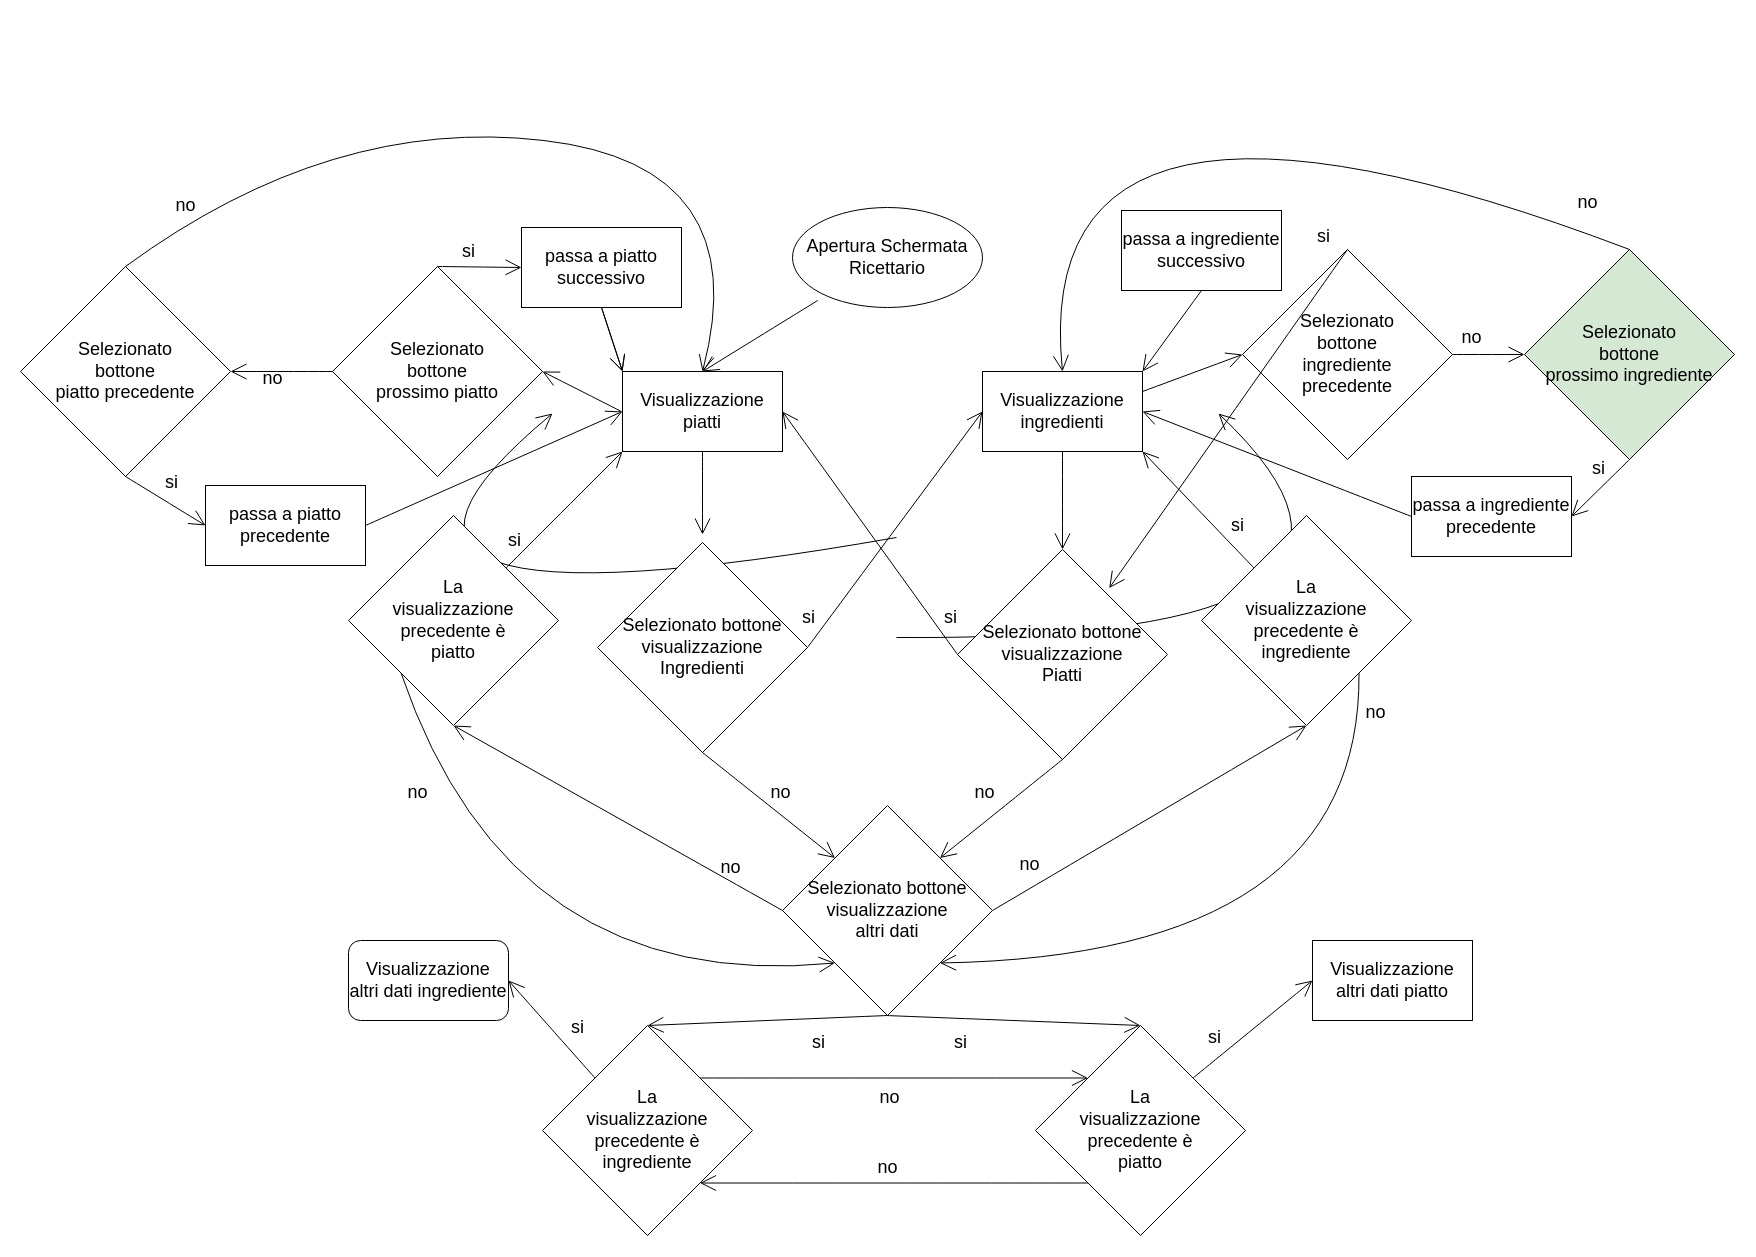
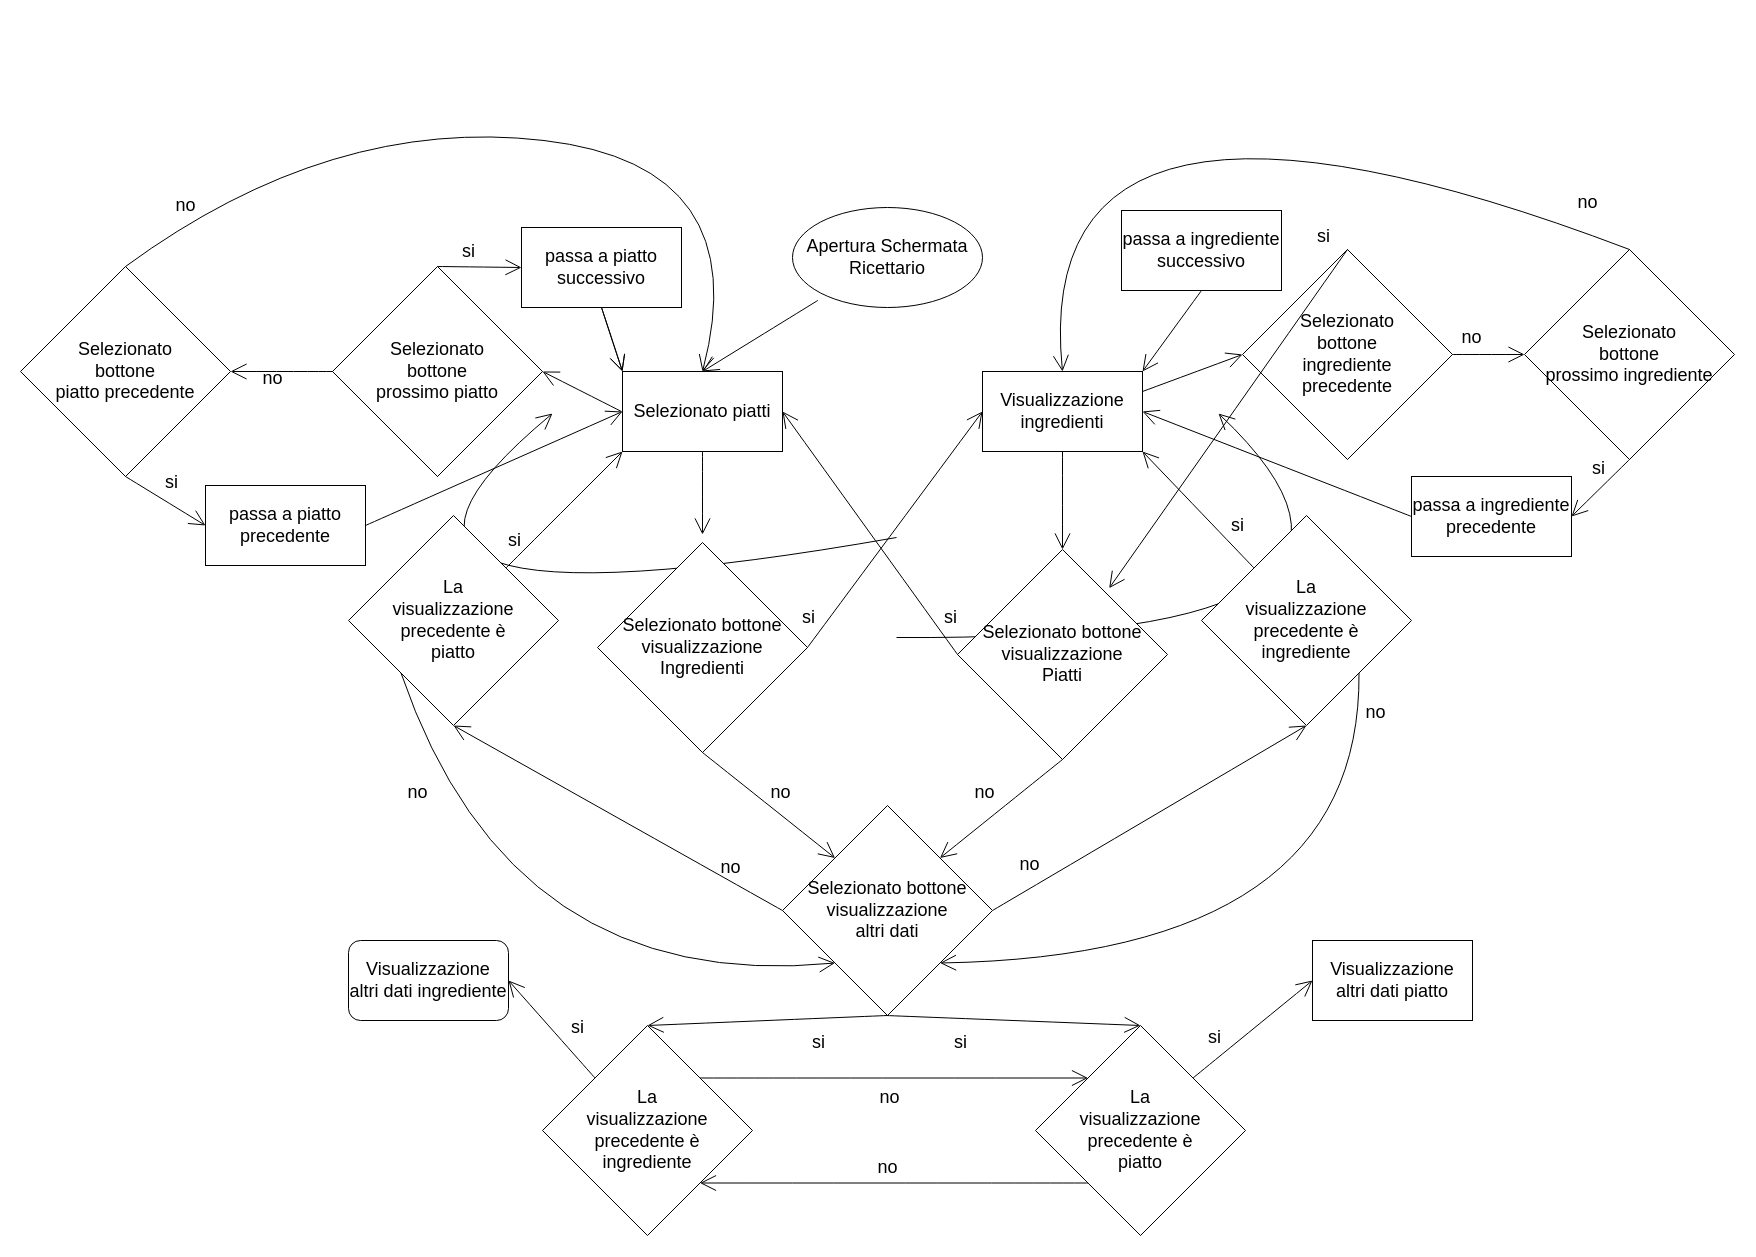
node "Selezionato bottone prossimo ingrediente": fillcolor #d5e8d4 -> #ffffff
node "Visualizzazione piatti": label "Visualizzazione piatti" -> "Selezionato piatti"
